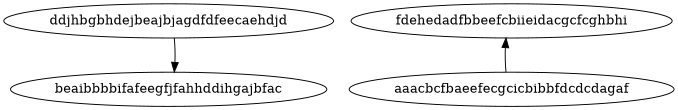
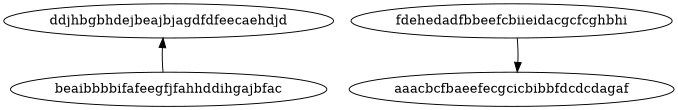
edge "ddjhbgbhdejbeajbjagdfdfeecaehdjd" -> "beaibbbbifafeegfjfahhddihgajbfac": reversed
edge "aaacbcfbaeefecgcicbibbfdcdcdagaf" -> "fdehedadfbbeefcbiieidacgcfcghbhi": reversed
